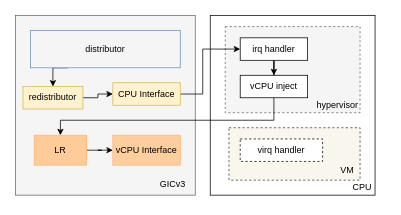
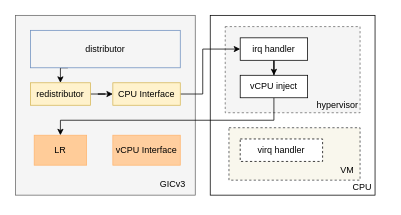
node "redistributor": moved (53, 98) -> (60, 94)
edge "LR" -> "vCPU Interface": removed
